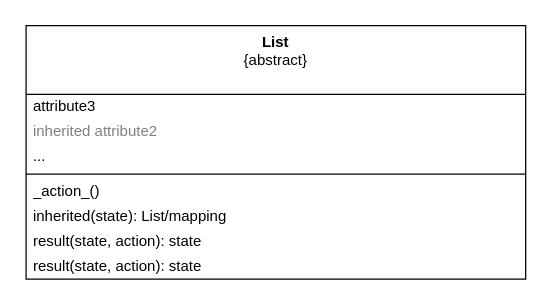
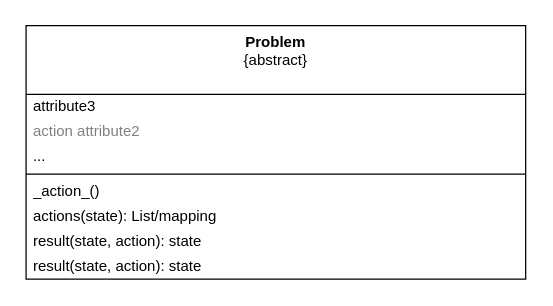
node "List {abstract}": label "List {abstract}" -> "Problem {abstract}"
node "inherited attribute2": label "inherited attribute2" -> "action attribute2"
node "inherited(state): List/mapping": label "inherited(state): List/mapping" -> "actions(state): List/mapping"
